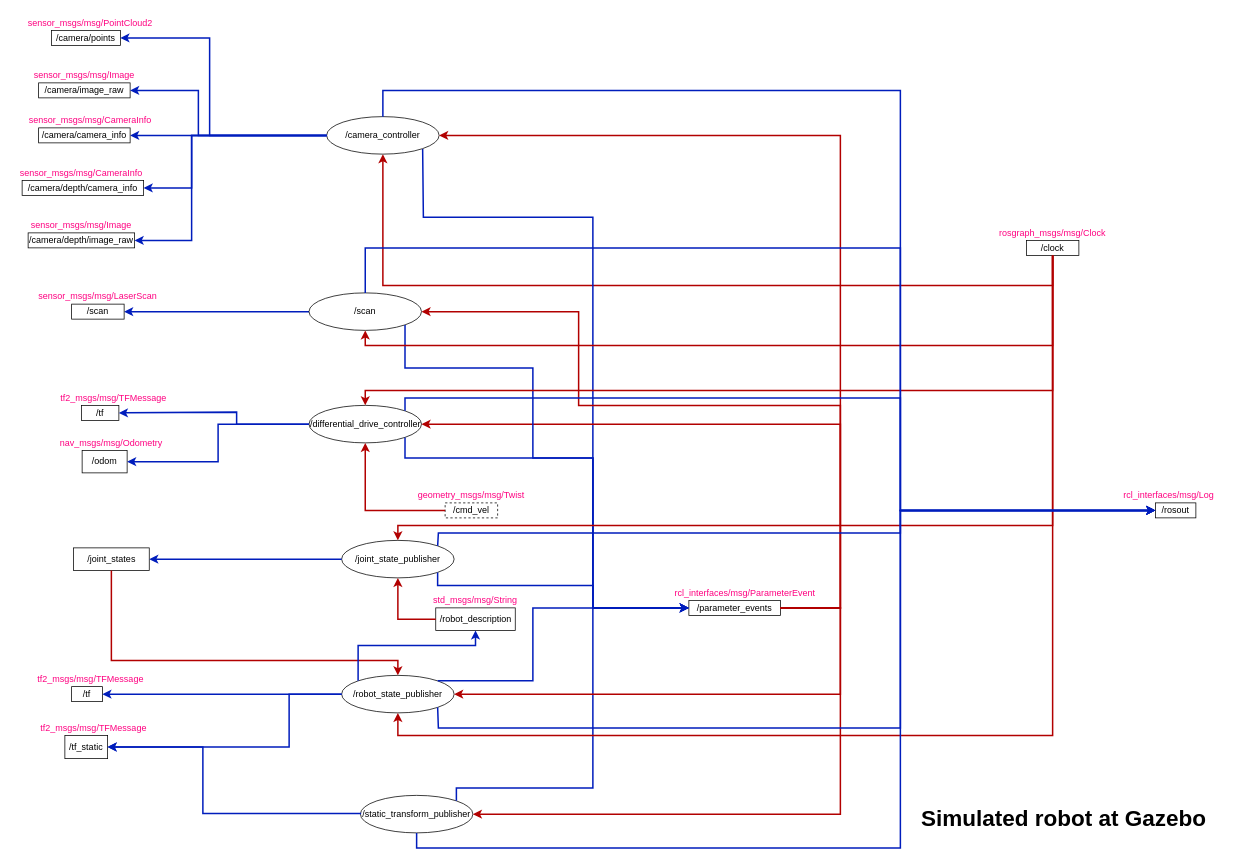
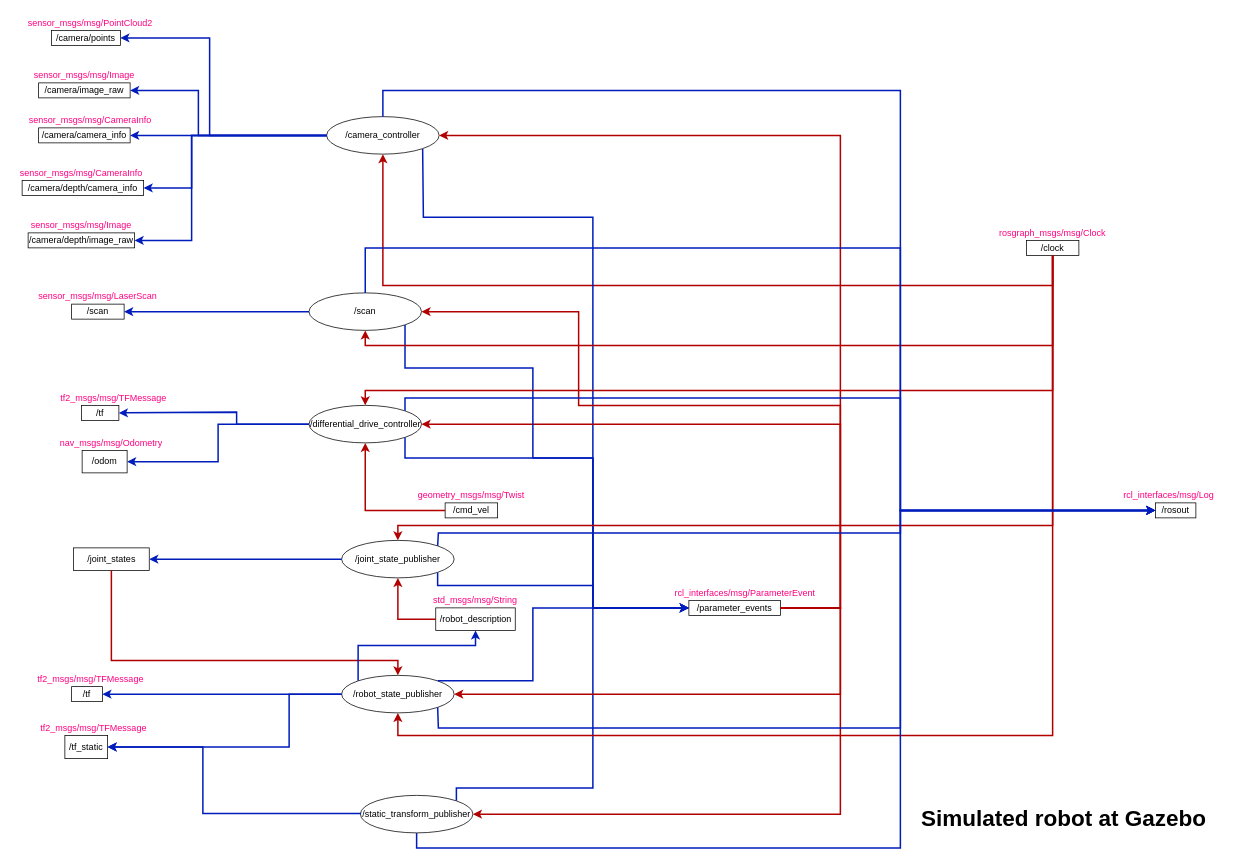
node "/cmd_vel": style dashed -> solid
